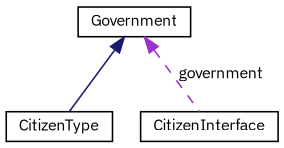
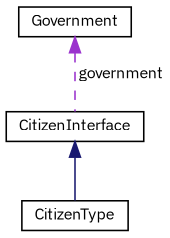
edge "CitizenType" -> "Government": now "CitizenType" -> "CitizenInterface"
